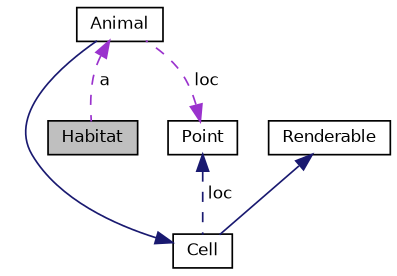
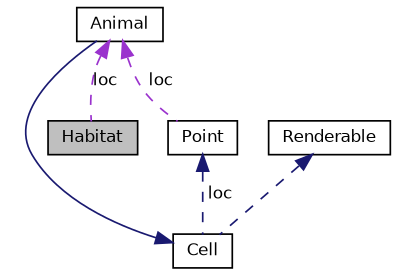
edge "Animal" -> "Point": reversed
edge "Habitat" -> "Animal": label " a" -> " loc"
edge "Cell" -> "Renderable": style solid -> dashed
